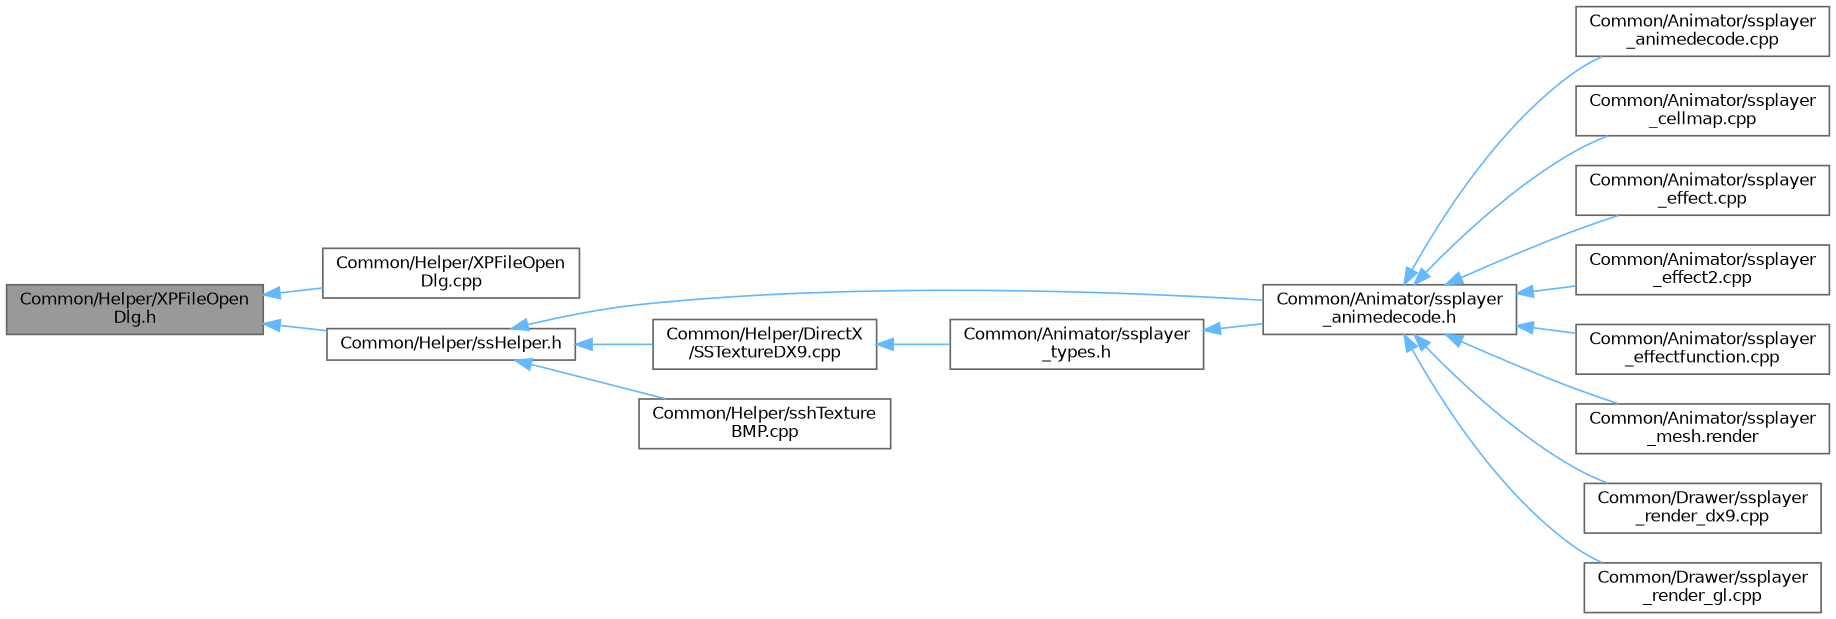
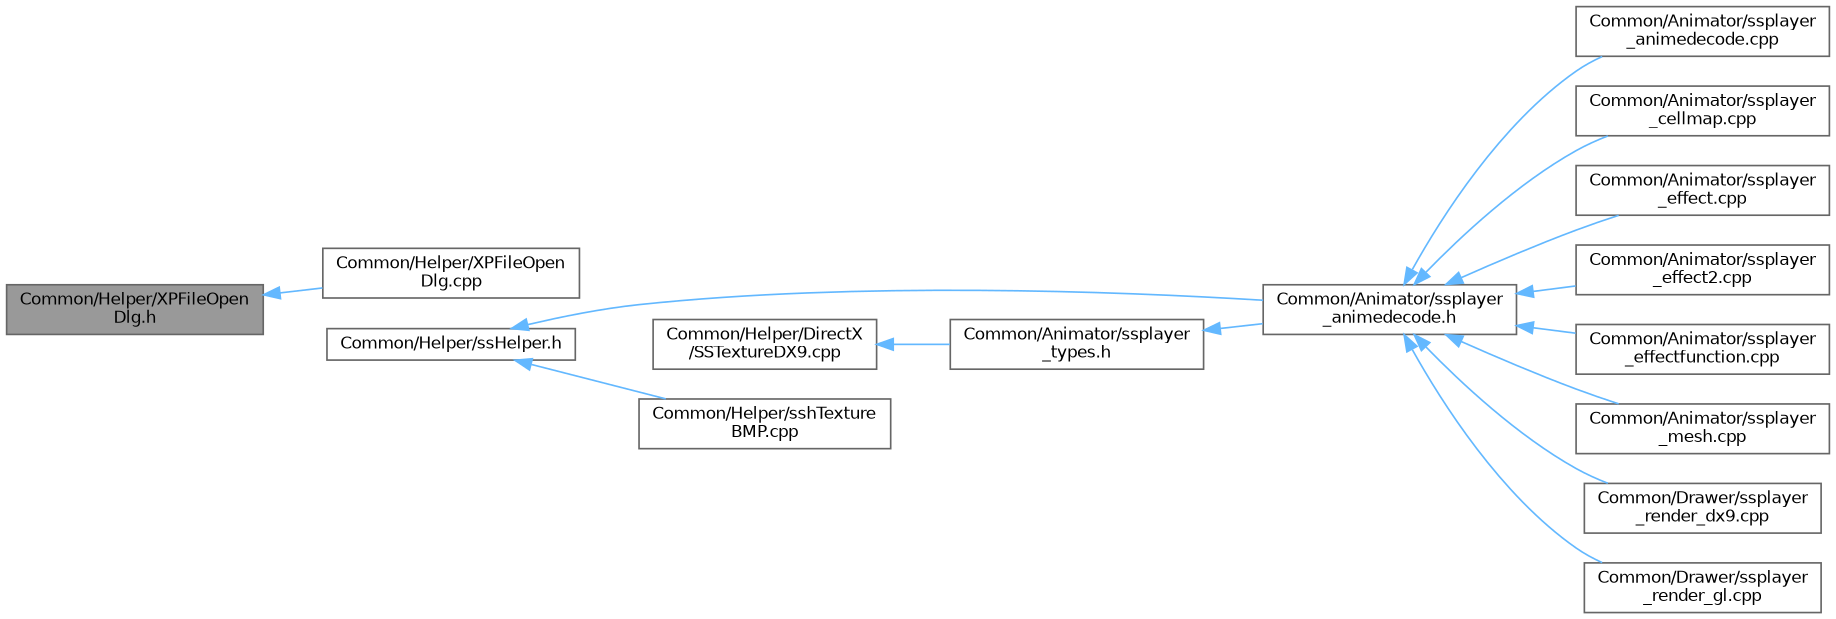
edge "Common/Helper/ssHelper.h" -> "Common/Helper/XPFileOpen Dlg.h": removed
edge "Common/Helper/DirectX /SSTextureDX9.cpp" -> "Common/Helper/ssHelper.h": removed
node "Common/Animator/ssplayer _mesh.render": label "Common/Animator/ssplayer _mesh.render" -> "Common/Animator/ssplayer _mesh.cpp"
